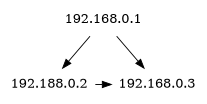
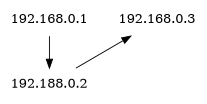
edge "192.168.0.1" -> "192.168.0.3": removed
